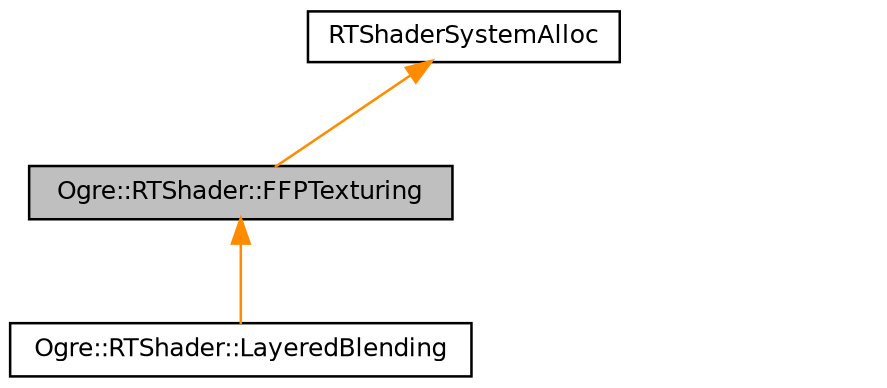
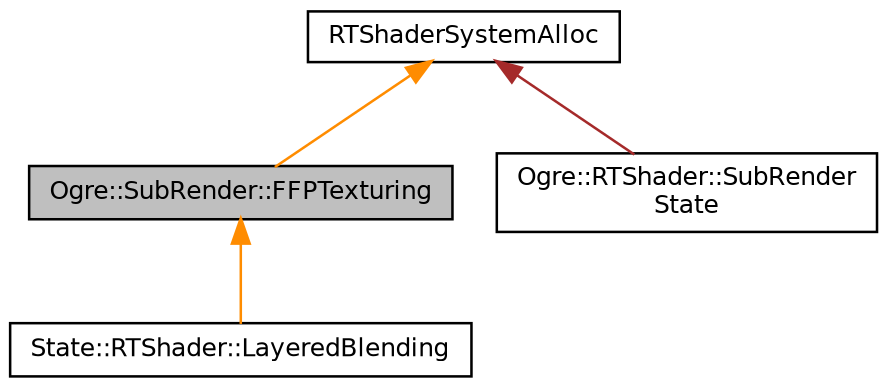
node "Ogre::RTShader::FFPTexturing": label "Ogre::RTShader::FFPTexturing" -> "Ogre::SubRender::FFPTexturing"
node "Ogre::RTShader::SubRender State": added
node "Ogre::RTShader::LayeredBlending": label "Ogre::RTShader::LayeredBlending" -> "State::RTShader::LayeredBlending"
